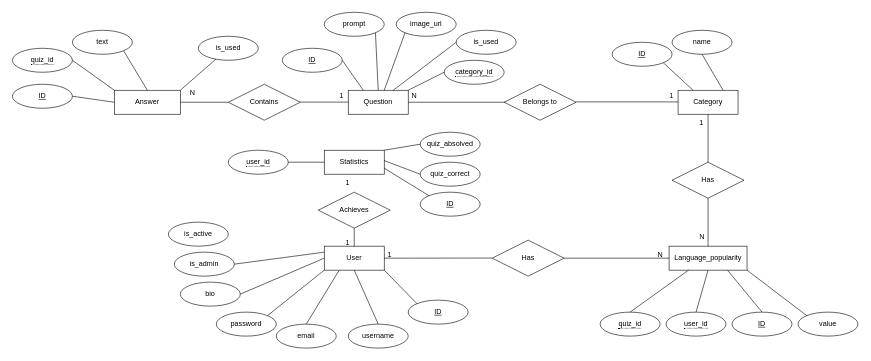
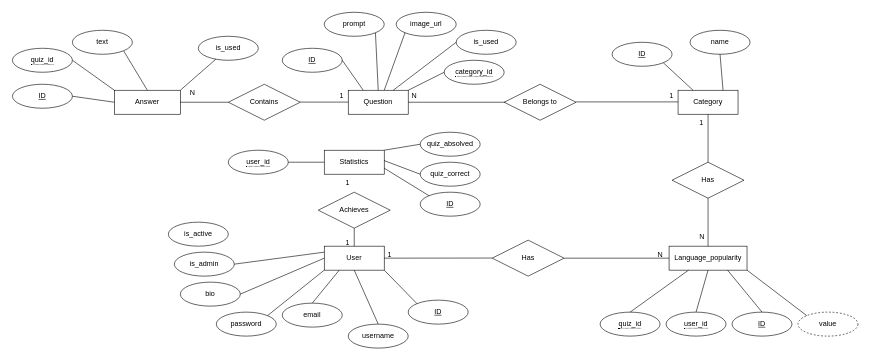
node "name": moved (702, 42) -> (720, 42)
node "value": style solid -> dashed
node "email": moved (306, 336) -> (312, 315)
